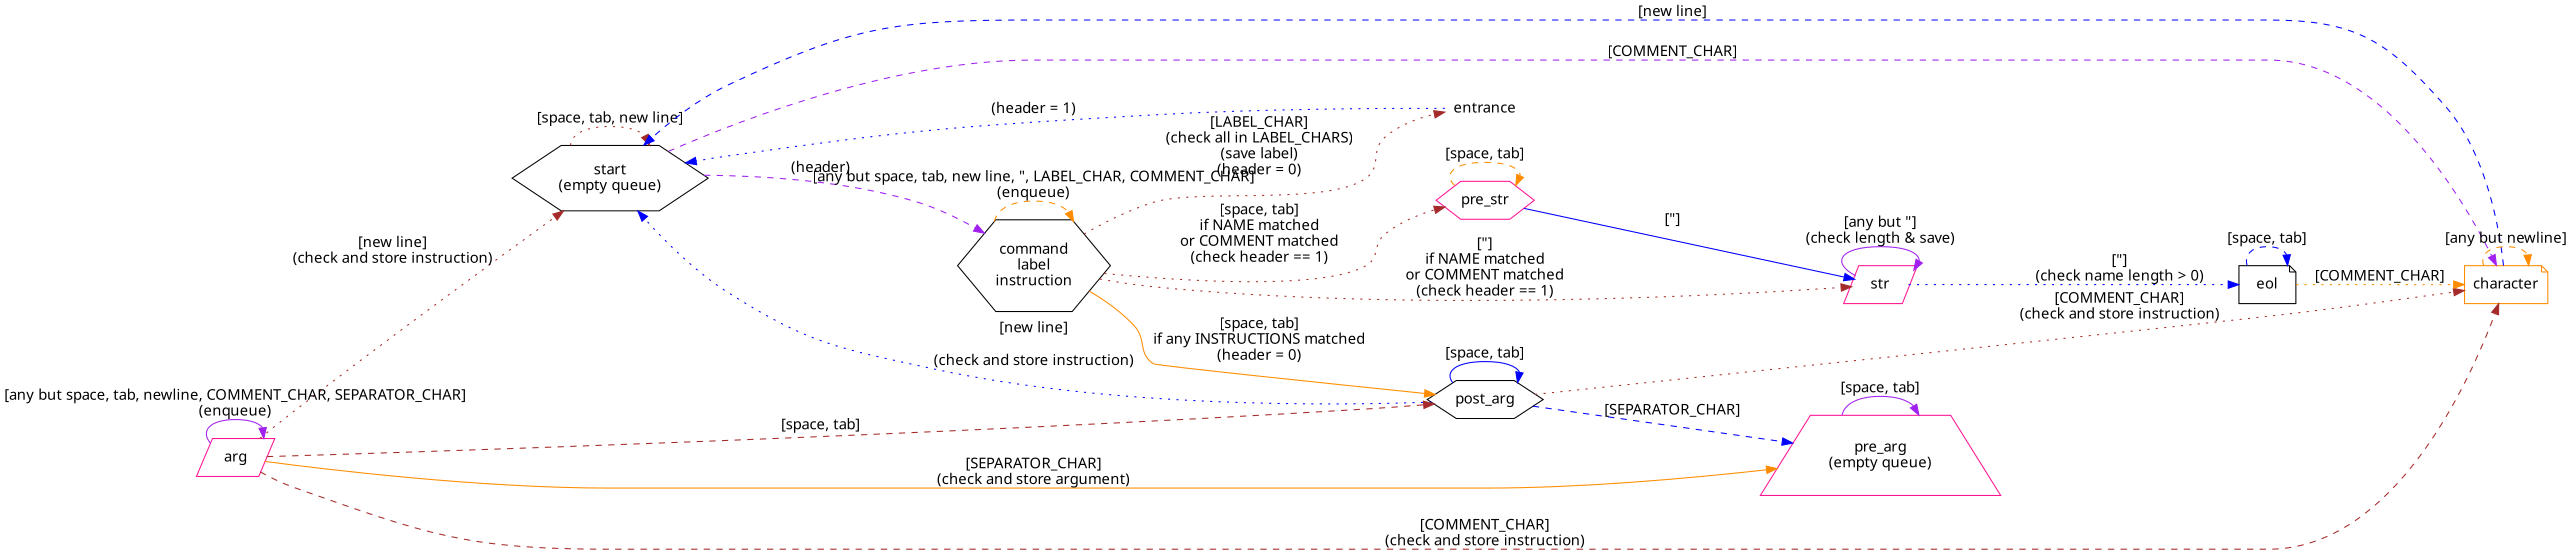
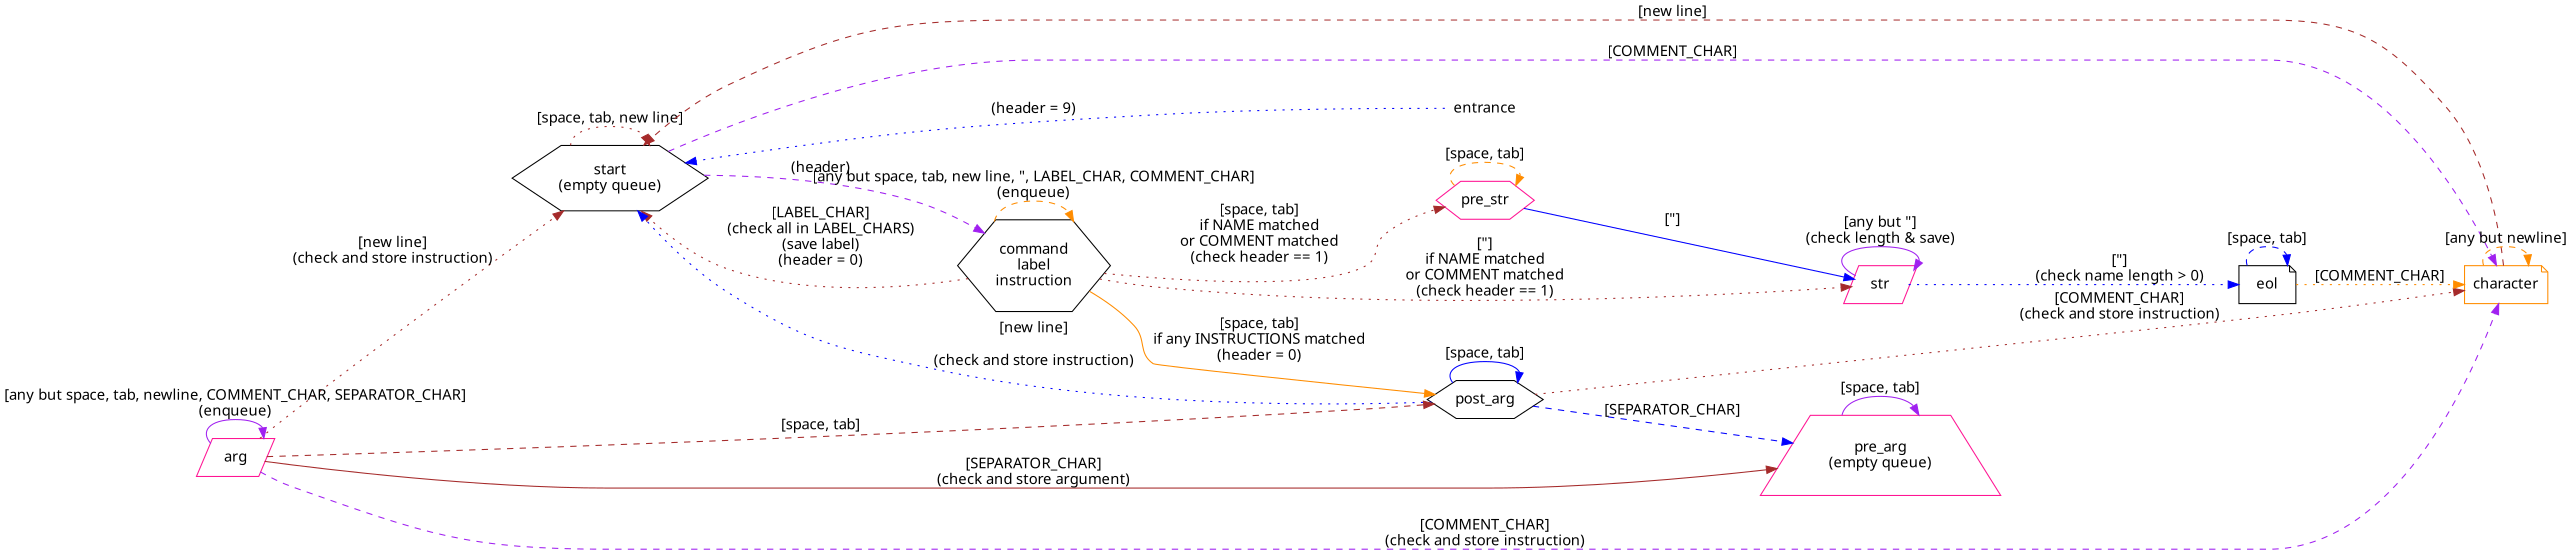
edge "character" -> "start (empty queue)": color blue -> brown
edge "entrance" -> "start (empty queue)": label "(header = 1)" -> "(header = 9)"
edge "command label instruction" -> "entrance": now "command label instruction" -> "start (empty queue)"
edge "arg" -> "pre_arg (empty queue)": color darkorange -> brown
edge "arg" -> "character": color brown -> purple
